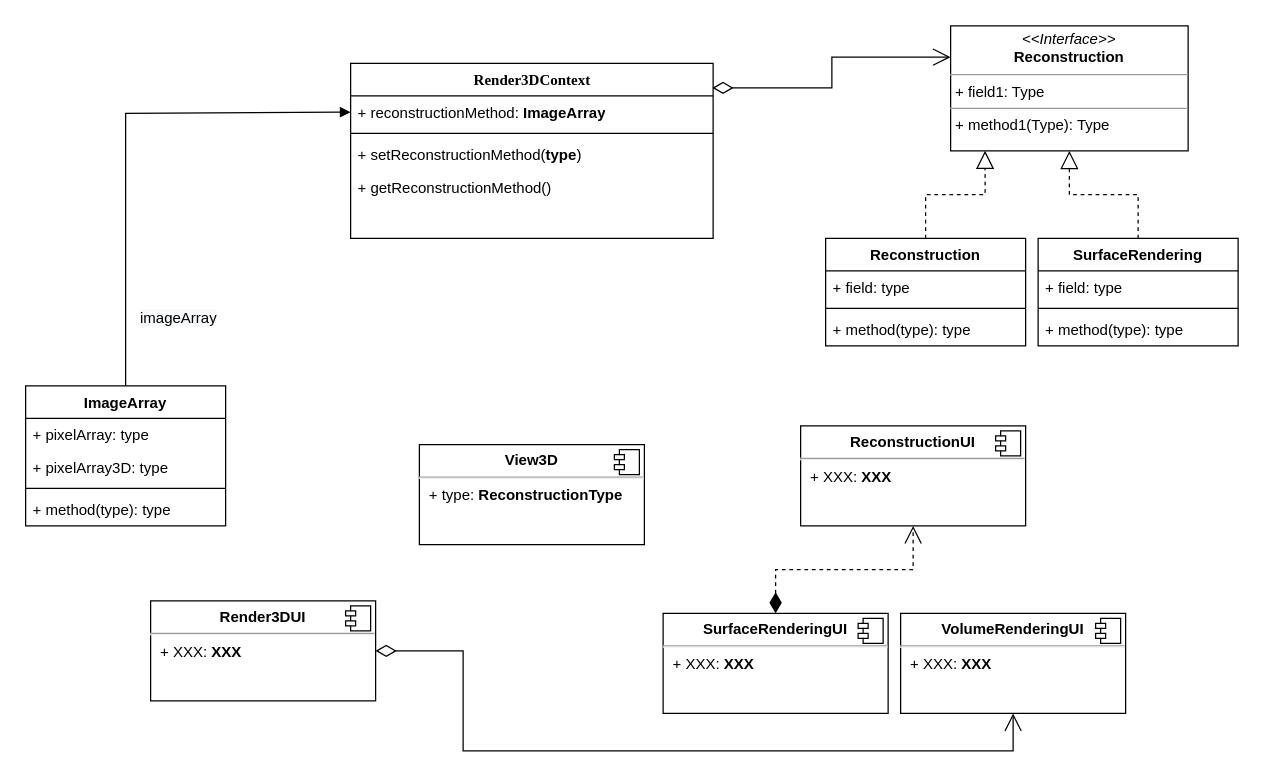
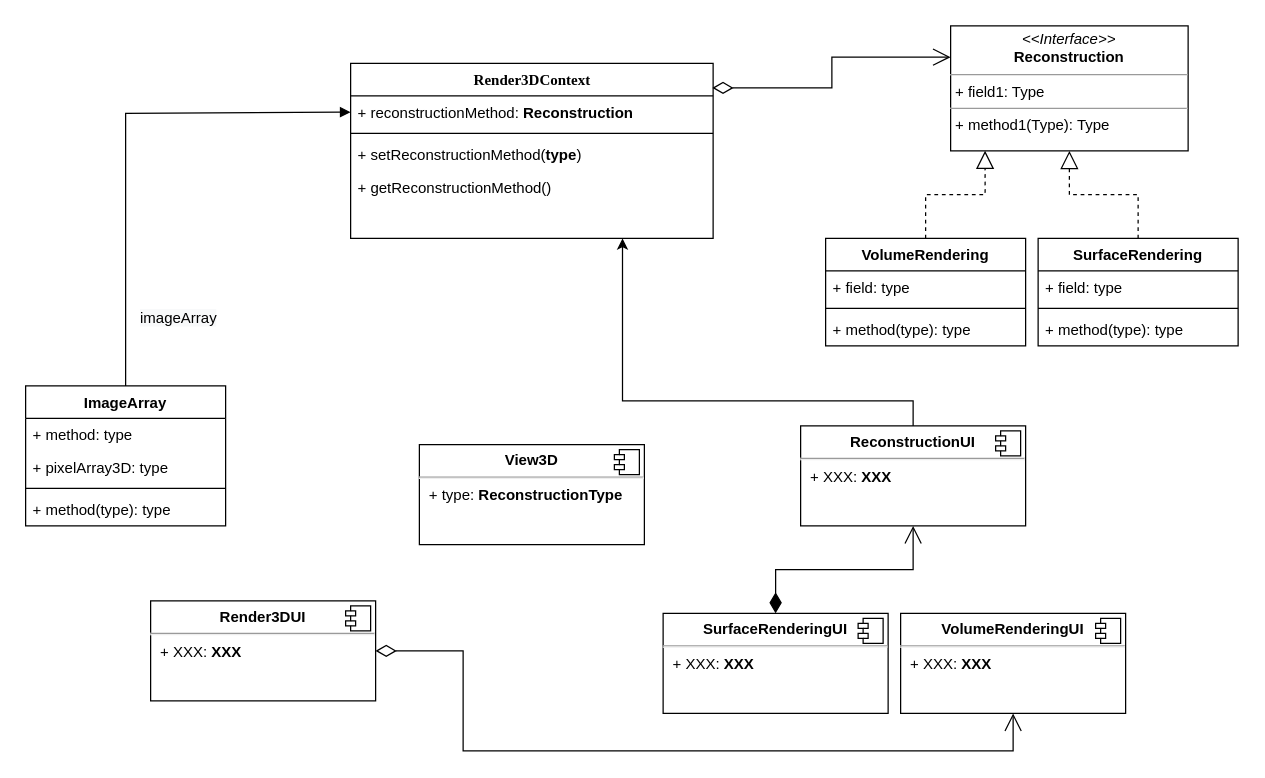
node "+ reconstructionMethod: ImageArray": label "+ reconstructionMethod: ImageArray" -> "+ reconstructionMethod: Reconstruction"
node "Reconstruction": label "Reconstruction" -> "VolumeRendering"
edge "ReconstructionUI + XXX: XXX" -> "Render3DContext": added
node "+ pixelArray: type": label "+ pixelArray: type" -> "+ method: type"
edge "ReconstructionUI + XXX: XXX" -- "SurfaceRenderingUI + XXX: XXX": style dashed -> solid
